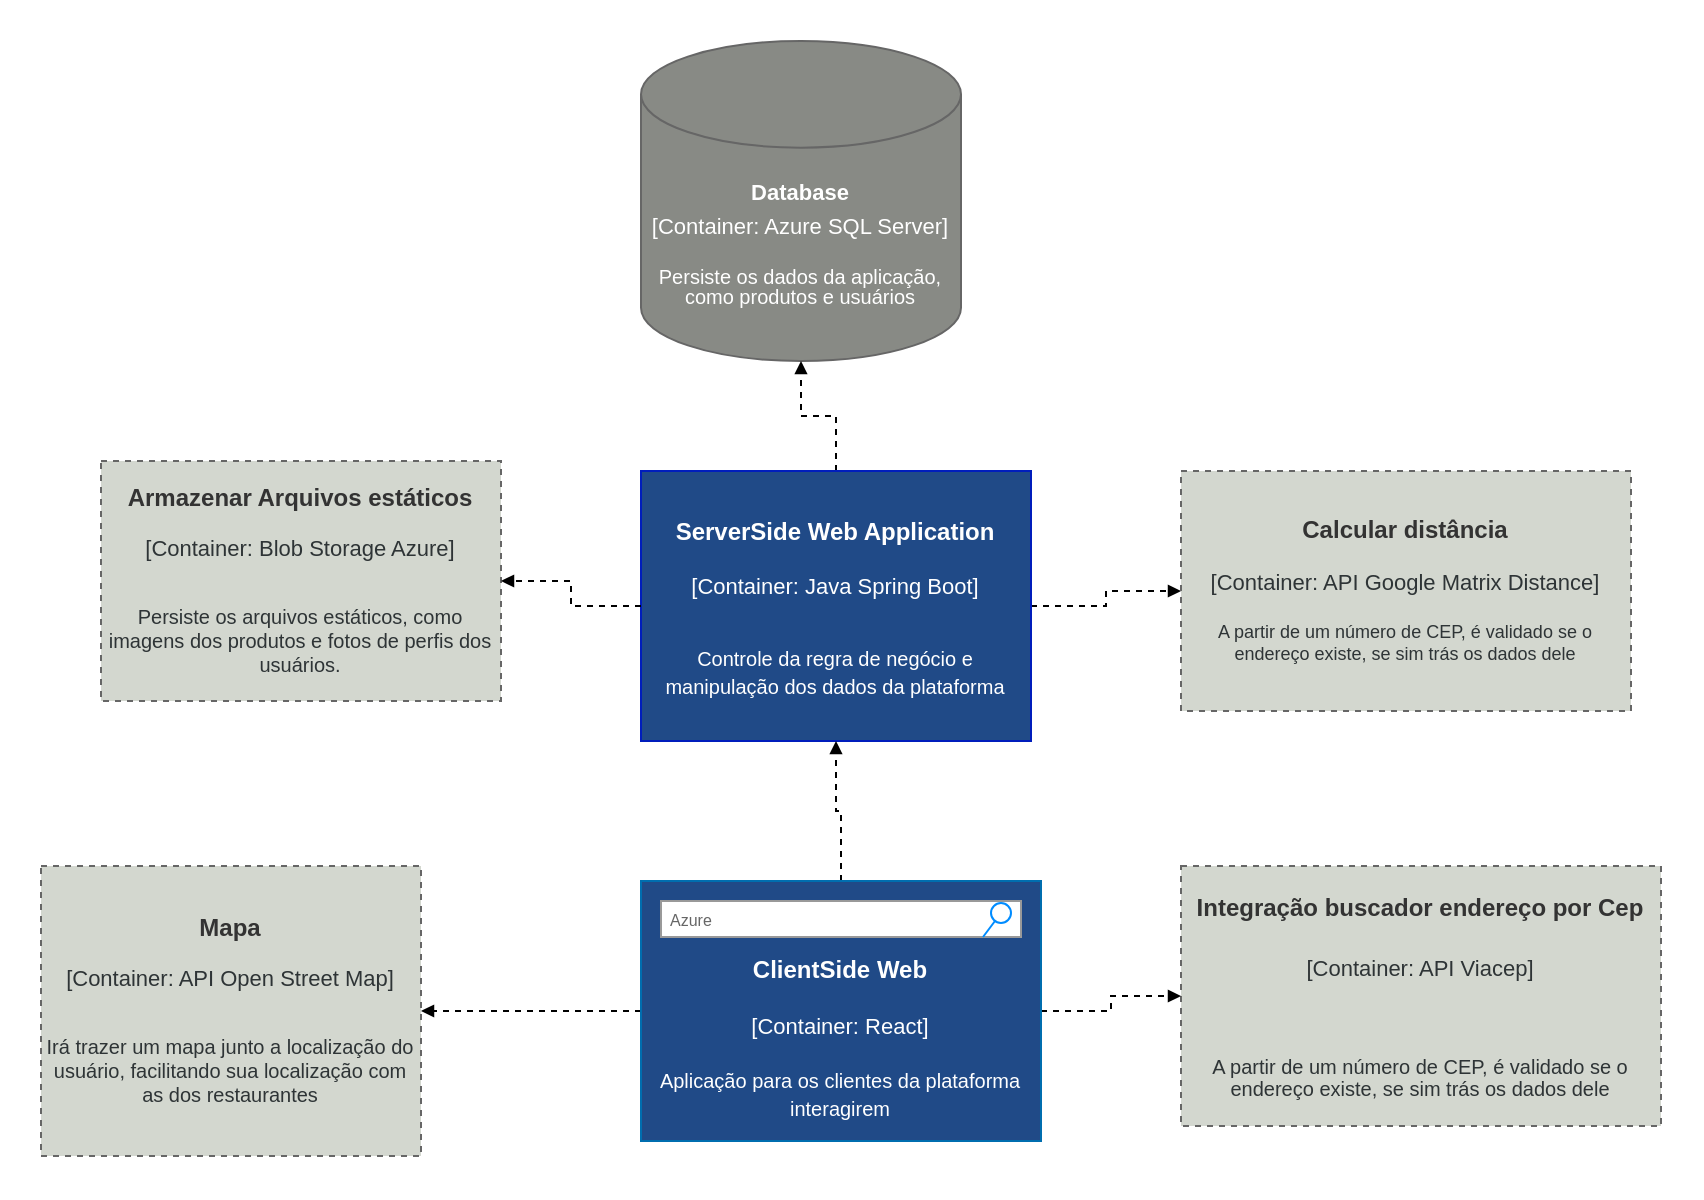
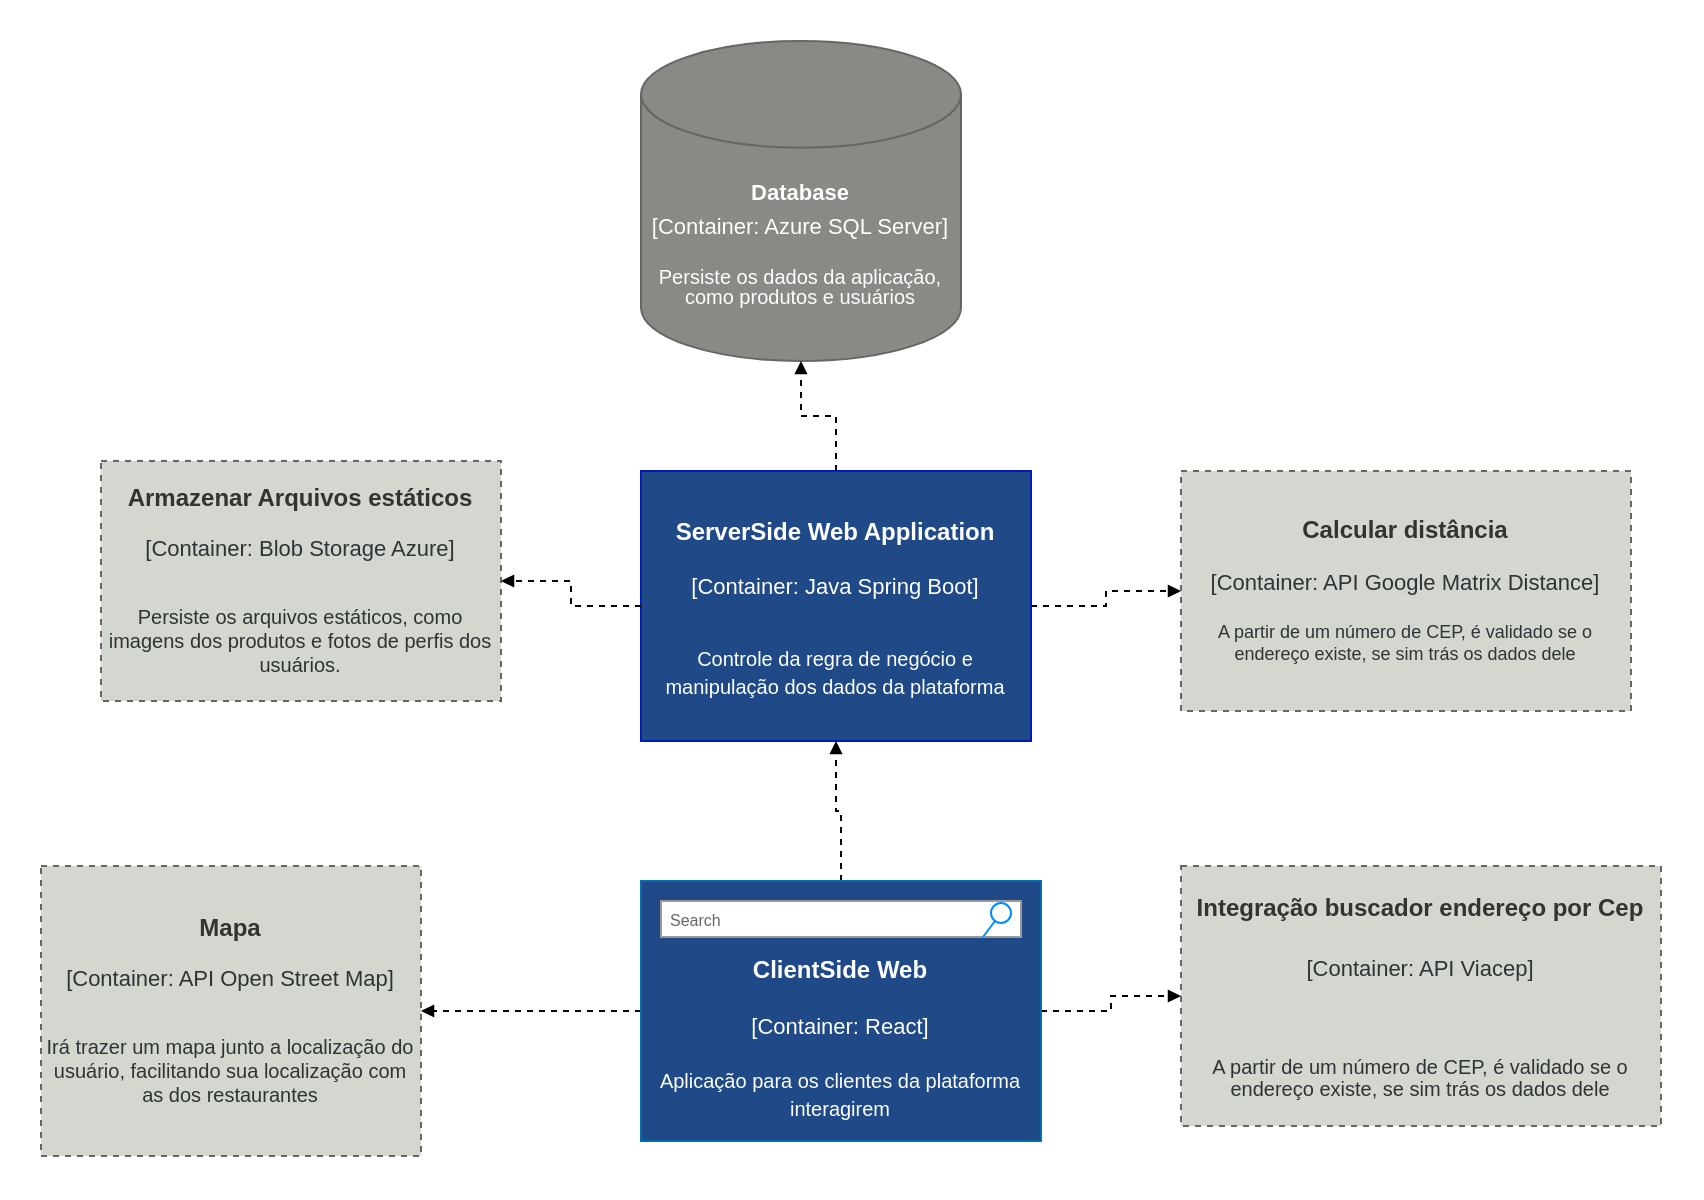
node "Azure": label "Azure" -> "Search"
